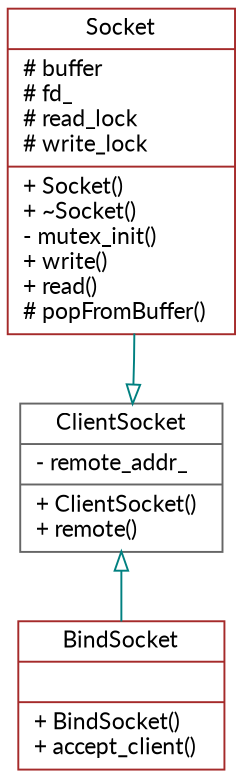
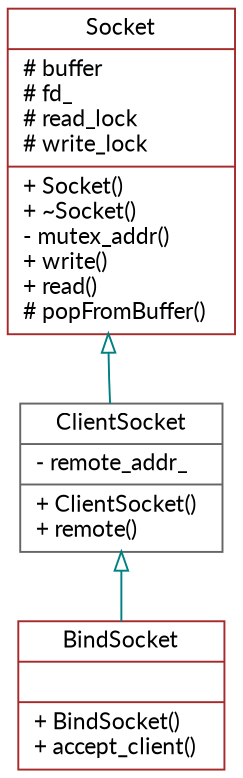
node "Socket": text "- mutex_init()" -> "- mutex_addr()"
edge "Socket" -> "ClientSocket": reversed
